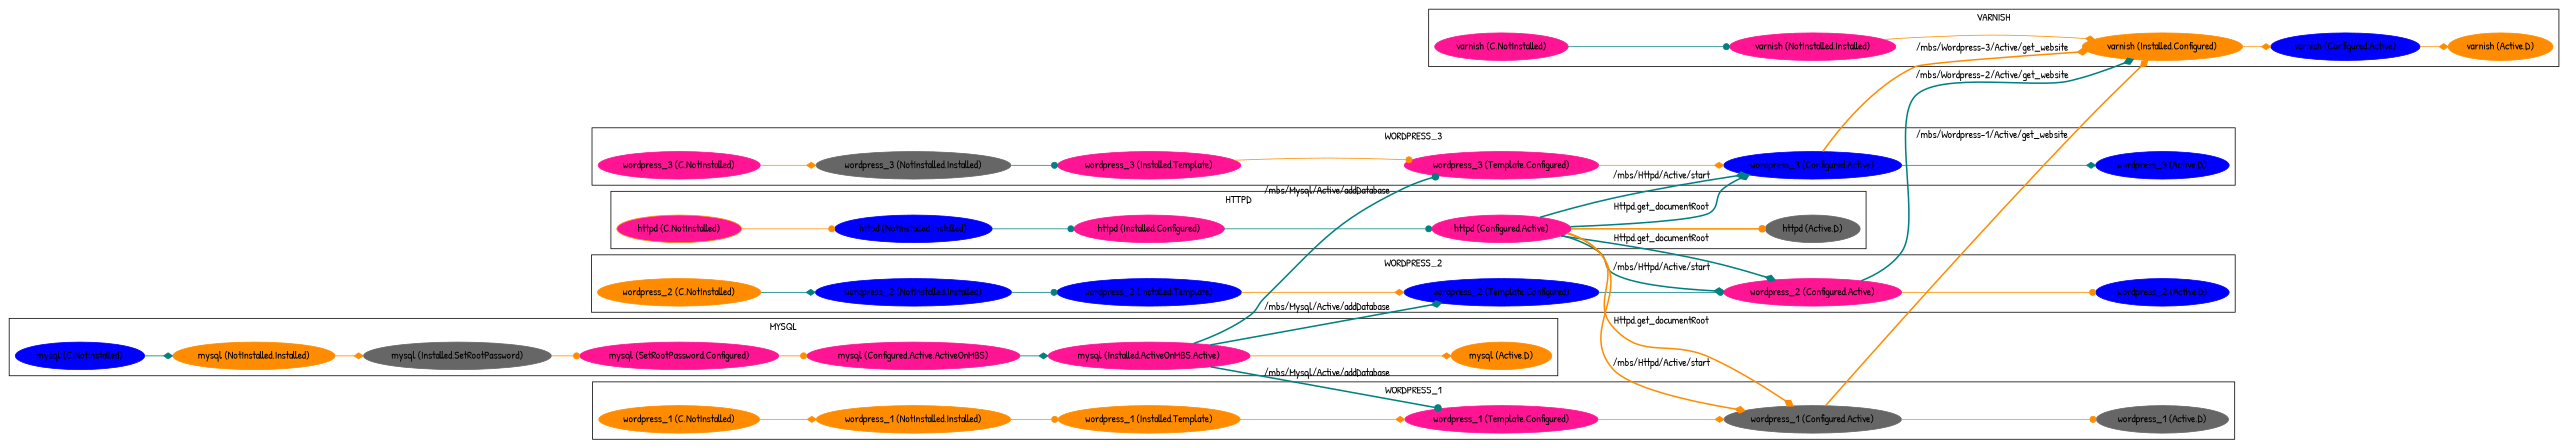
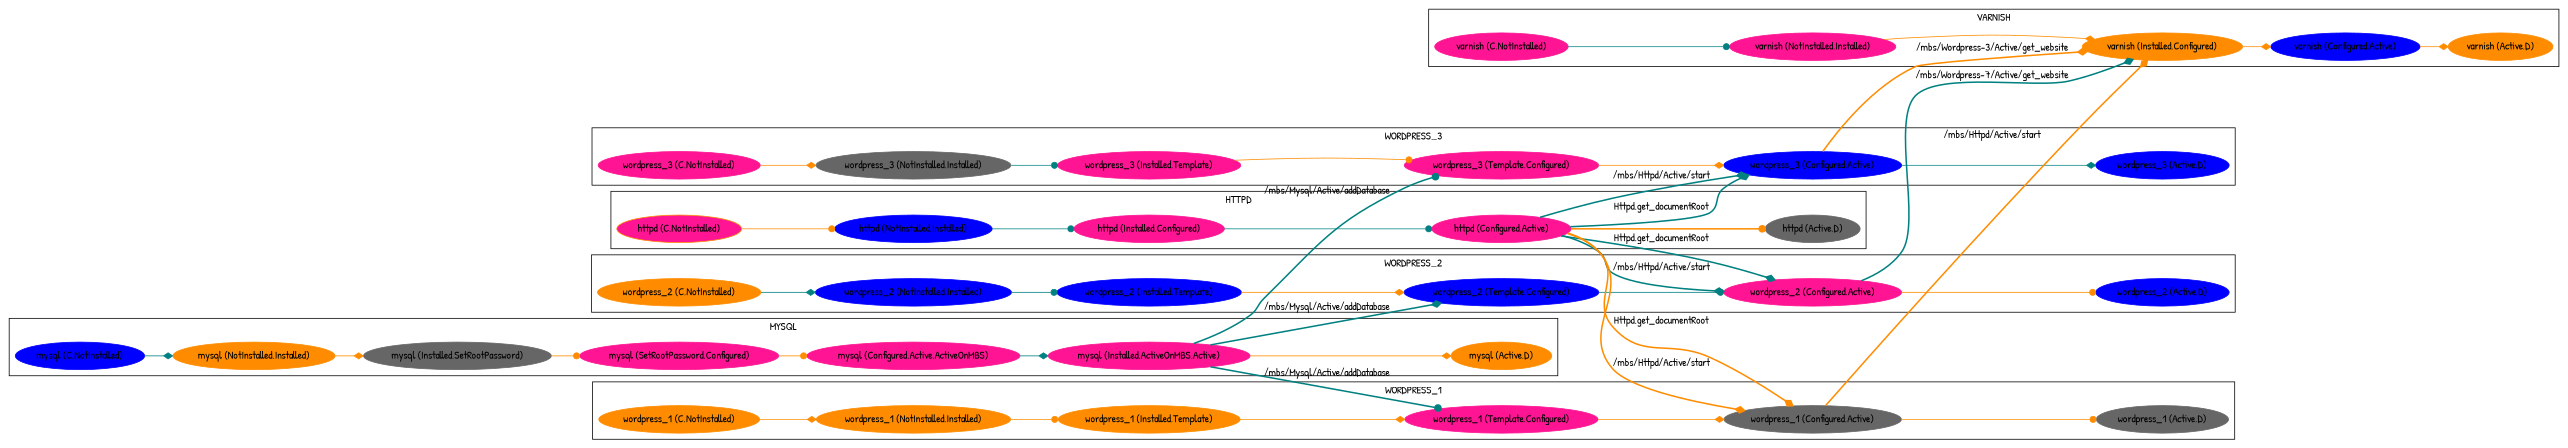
edge "wordpress_2 (Configured,Active)" -> "varnish (Installed,Configured)": label "/mbs/Wordpress-2/Active/get_website" -> "/mbs/Wordpress-7/Active/get_website"
edge "wordpress_1 (Configured,Active)" -> "varnish (Installed,Configured)": label "/mbs/Wordpress-1/Active/get_website" -> "/mbs/Httpd/Active/start"
